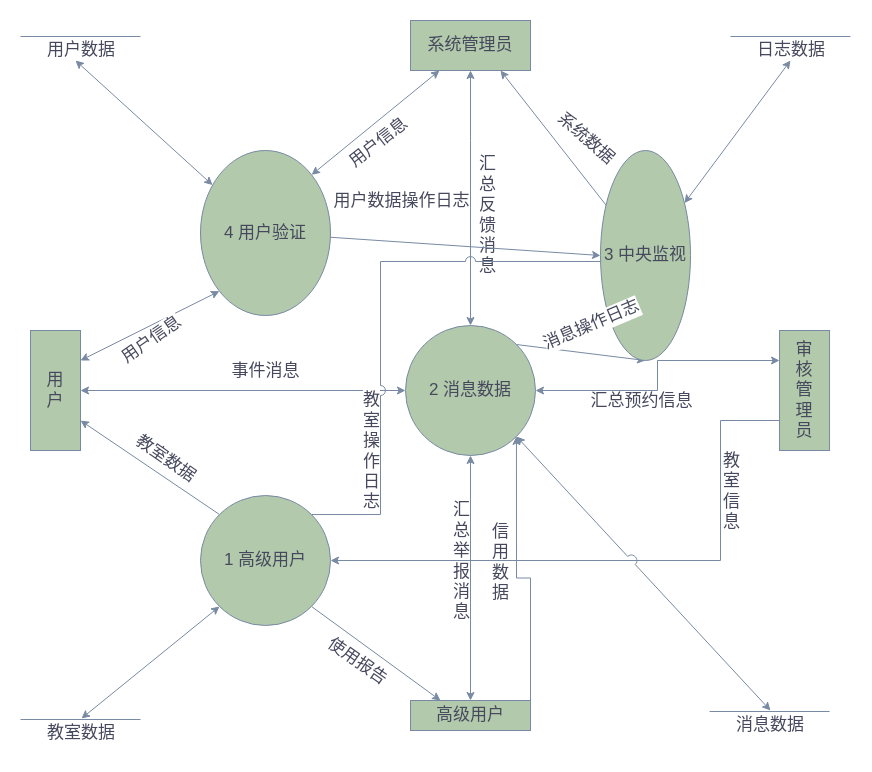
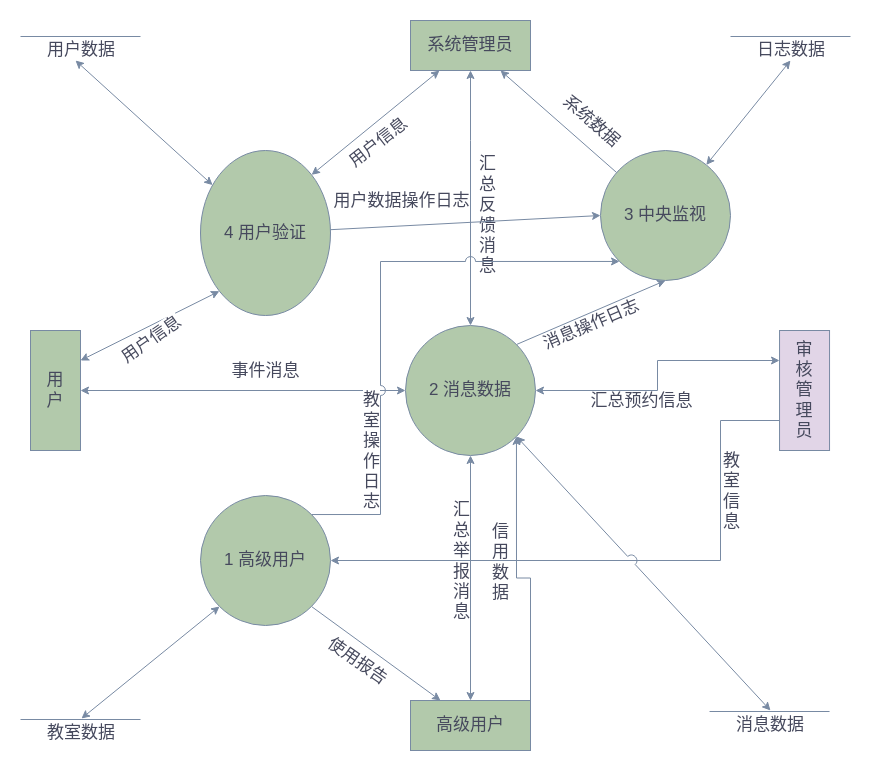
node "3 中央监视": size 90x210 -> 130x130
node "审 核 管 理 员": fillcolor #b2c9ab -> #e1d5e7
edge "1 高级用户" -> "用 户": removed, label "教室数据"
node "高级用户": size 120x30 -> 120x50
